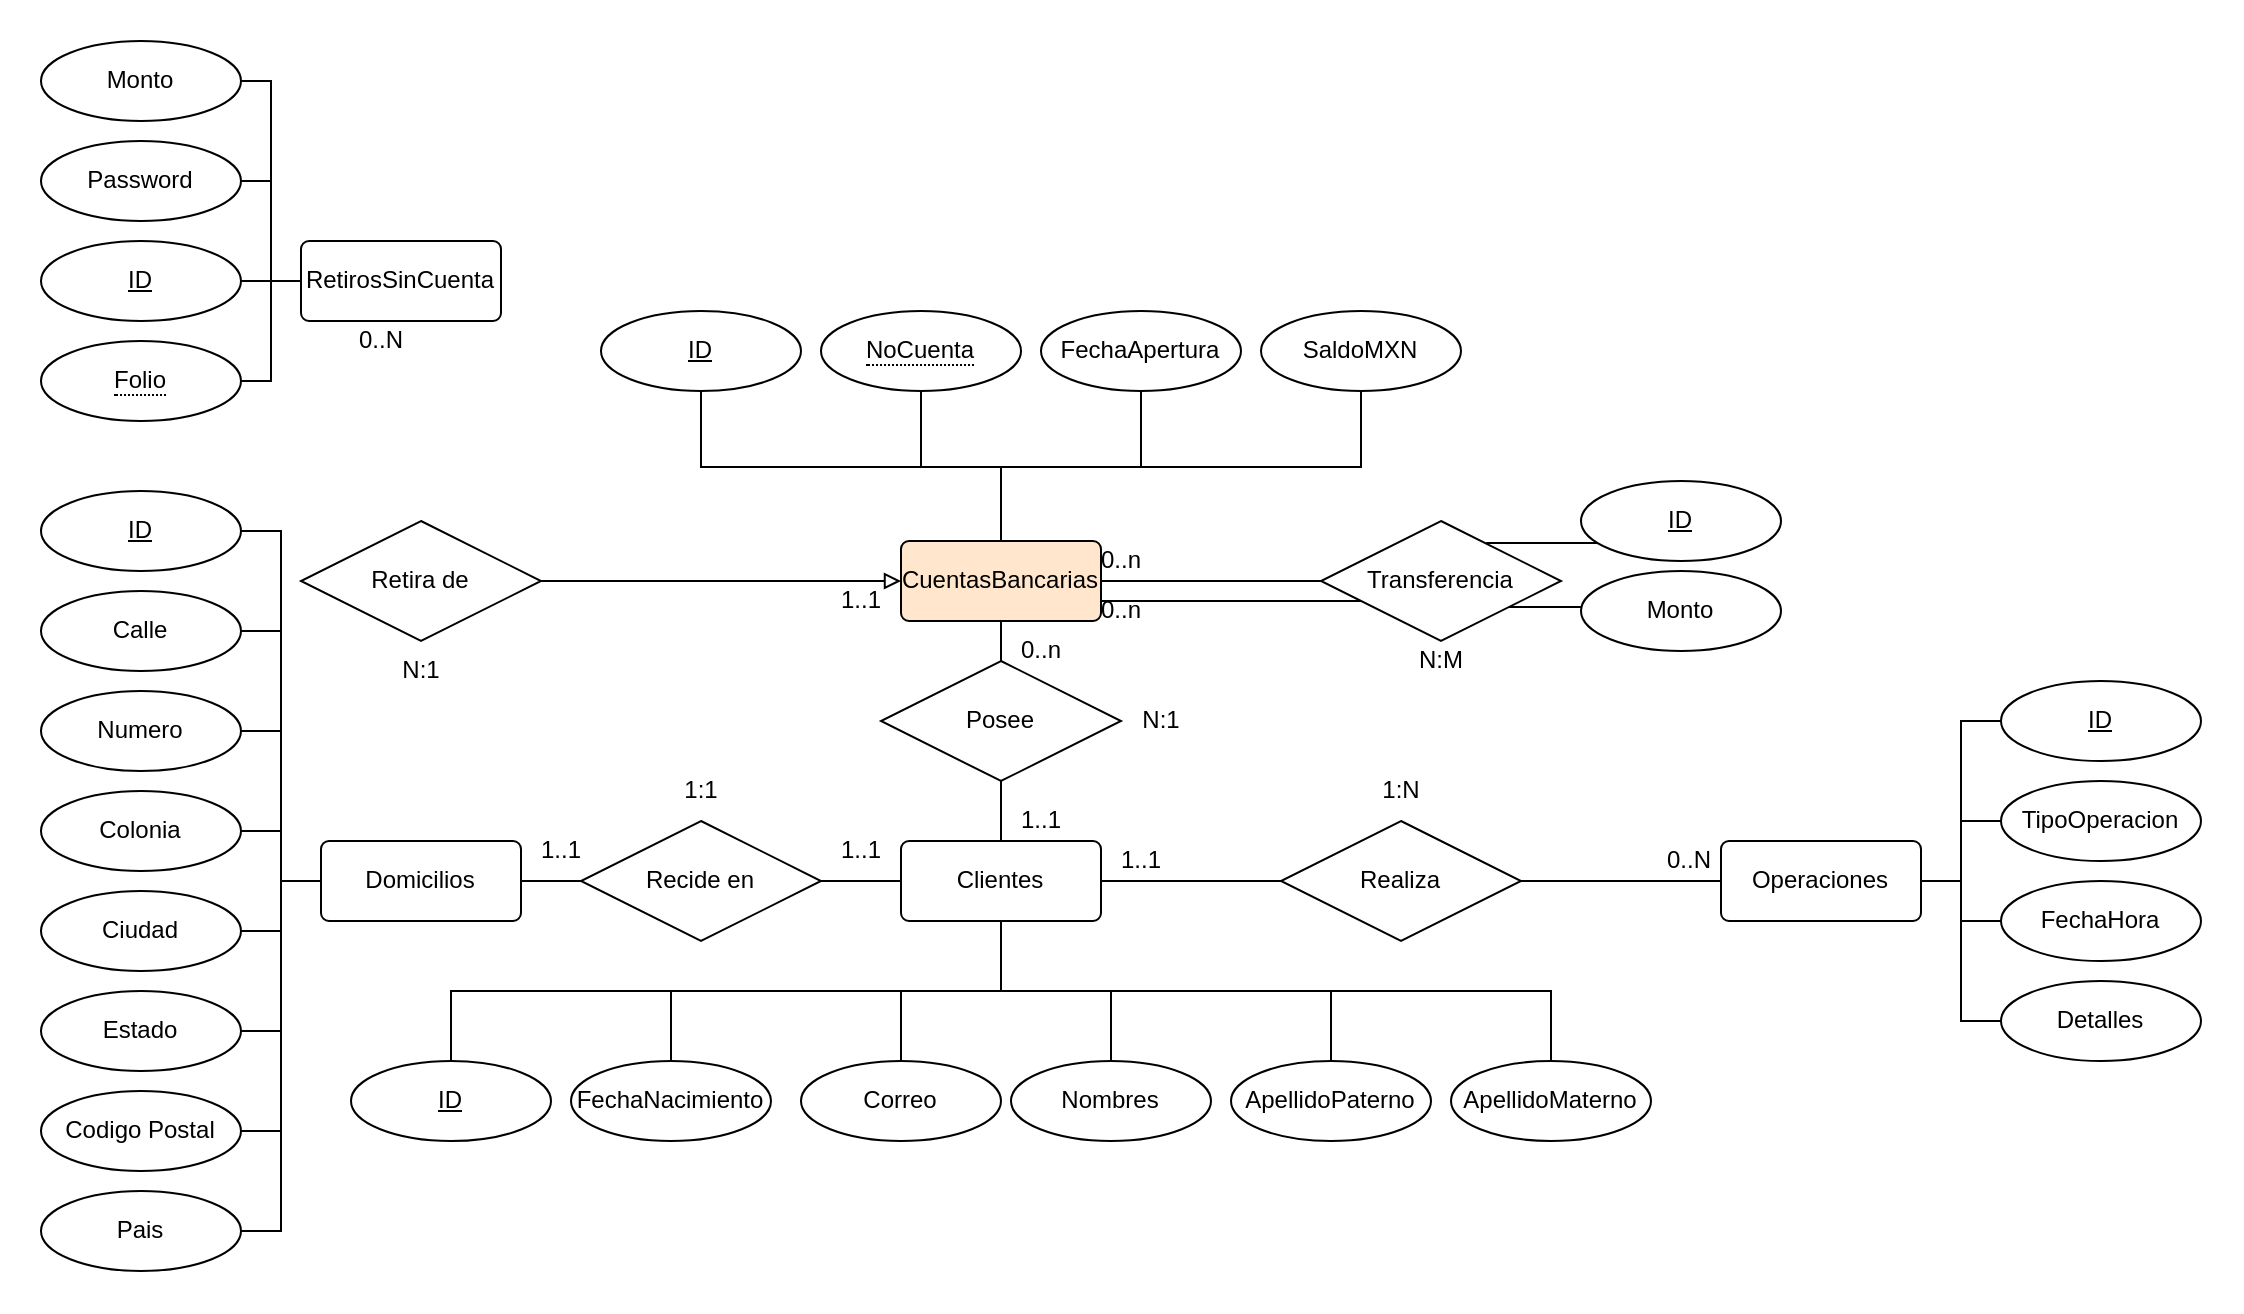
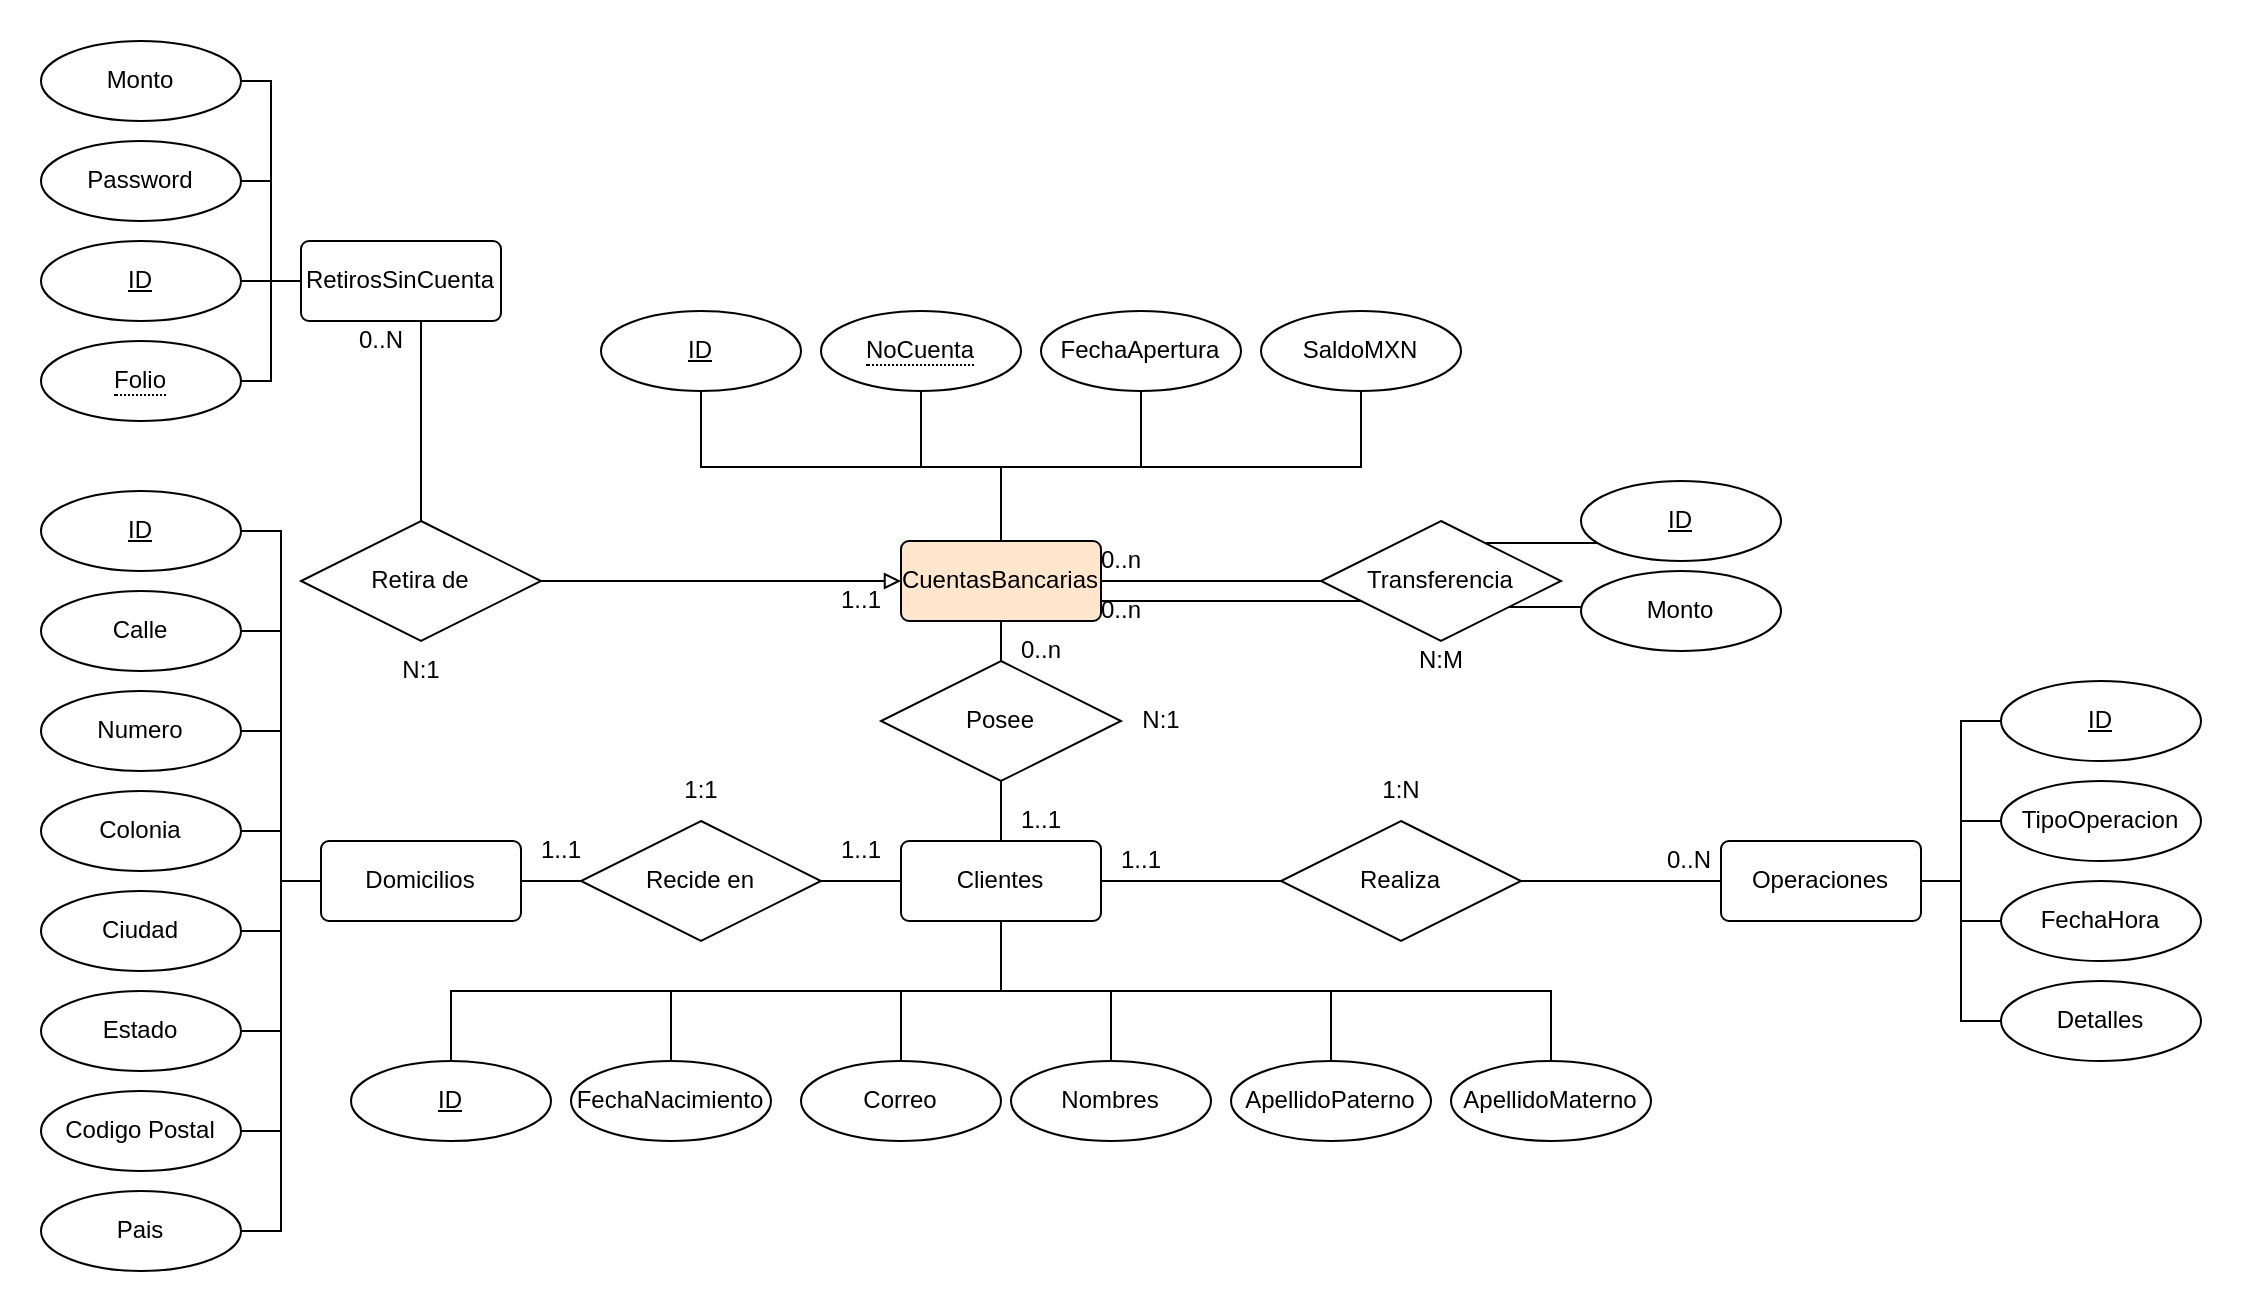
edge "RetirosSinCuenta" -- "Retira de": added
